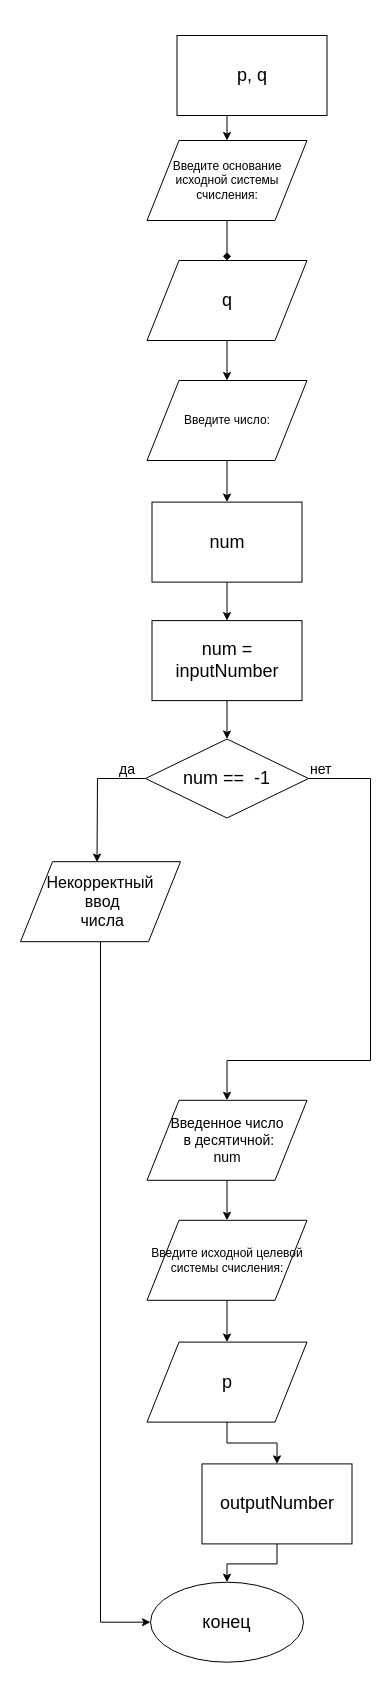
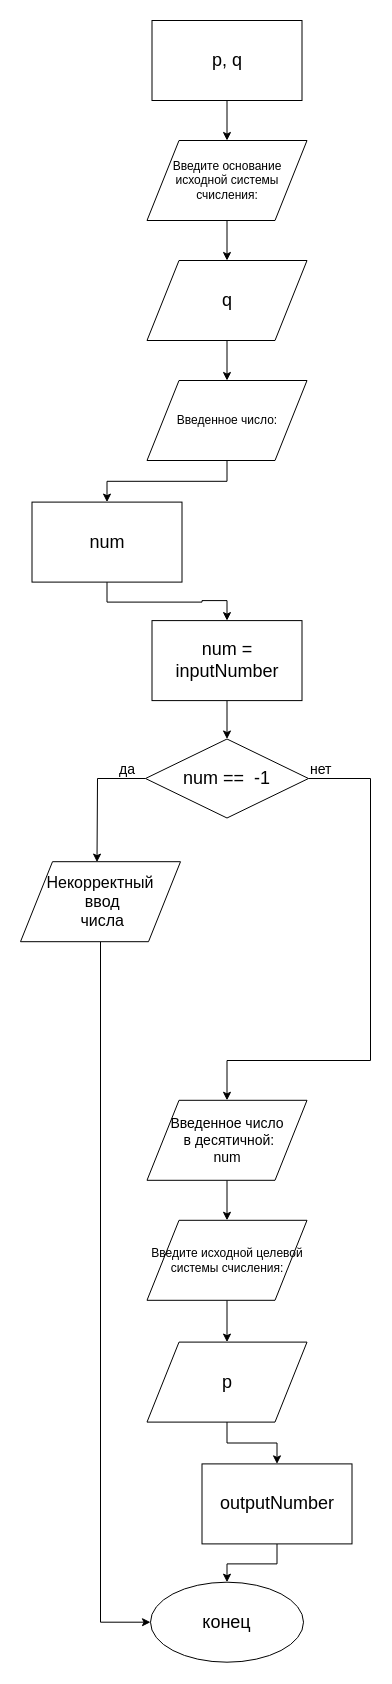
node "p, q": moved (252, 76) -> (227, 61)
edge "Введите основание исходной системы счисления:" -> "q": arrowhead diamond -> classic
node "Введите число:": label "Введите число:" -> "Введенное число:"
node "num": moved (227, 542) -> (107, 542)
